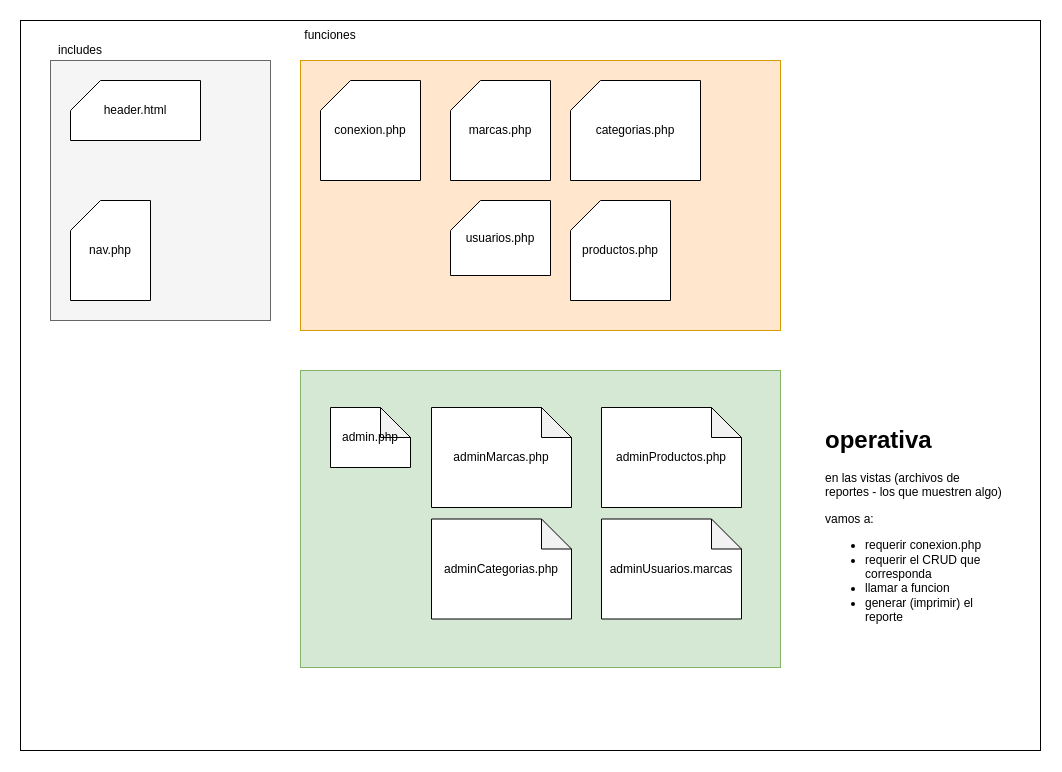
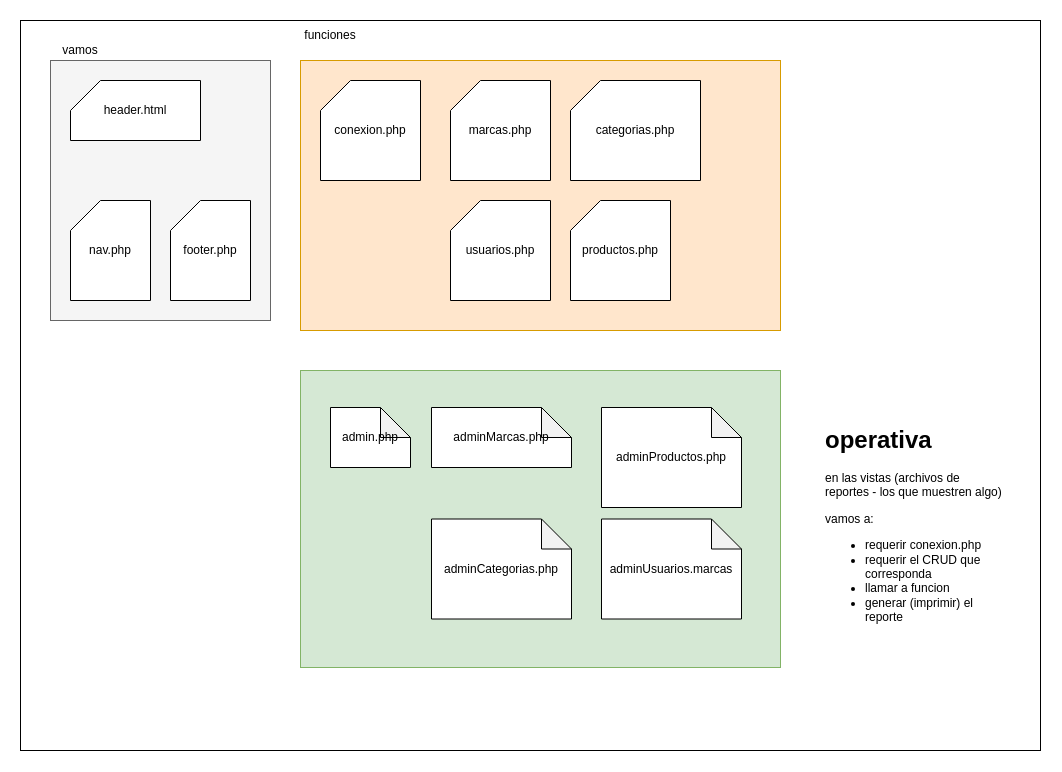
node "includes": label "includes" -> "vamos"
node "usuarios.php": size 100x75 -> 100x100
node "footer.php": added
node "adminMarcas.php": size 140x100 -> 140x60
